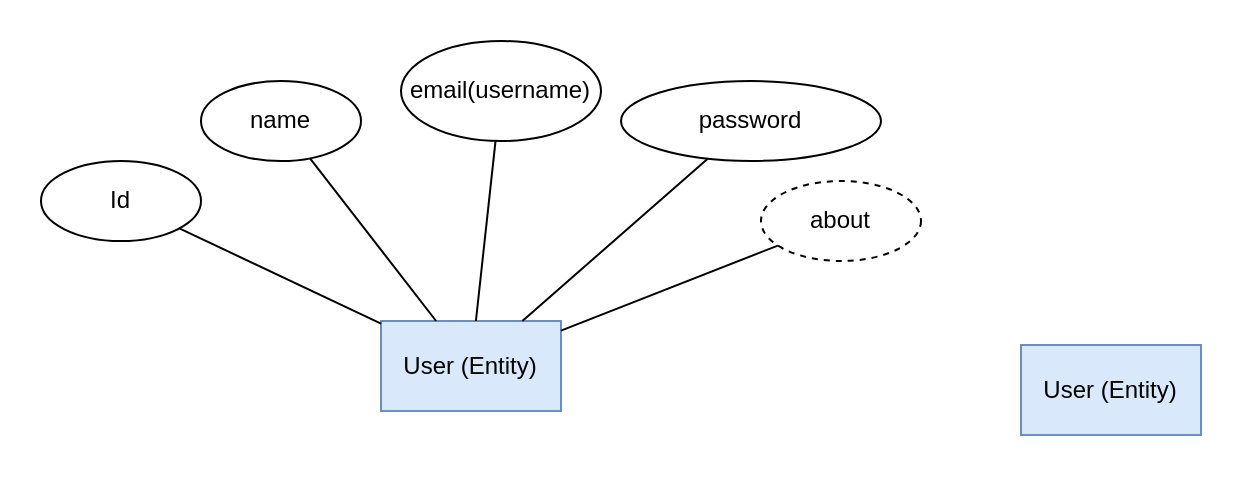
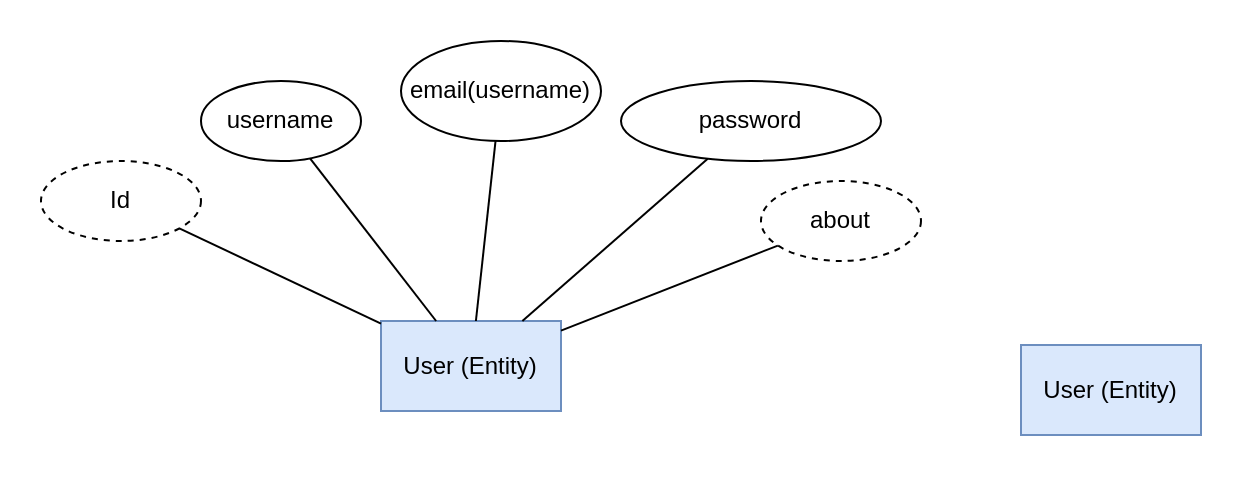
node "name": label "name" -> "username"
node "Id": style solid -> dashed
